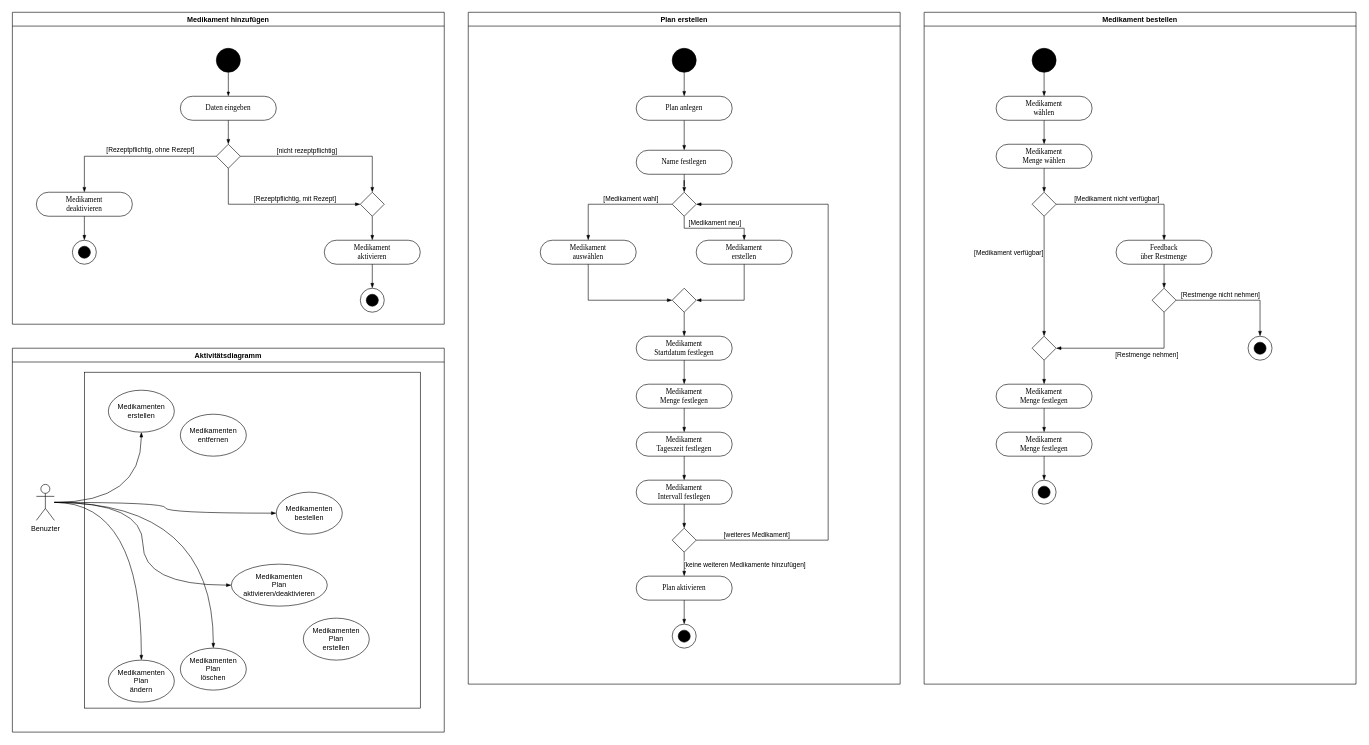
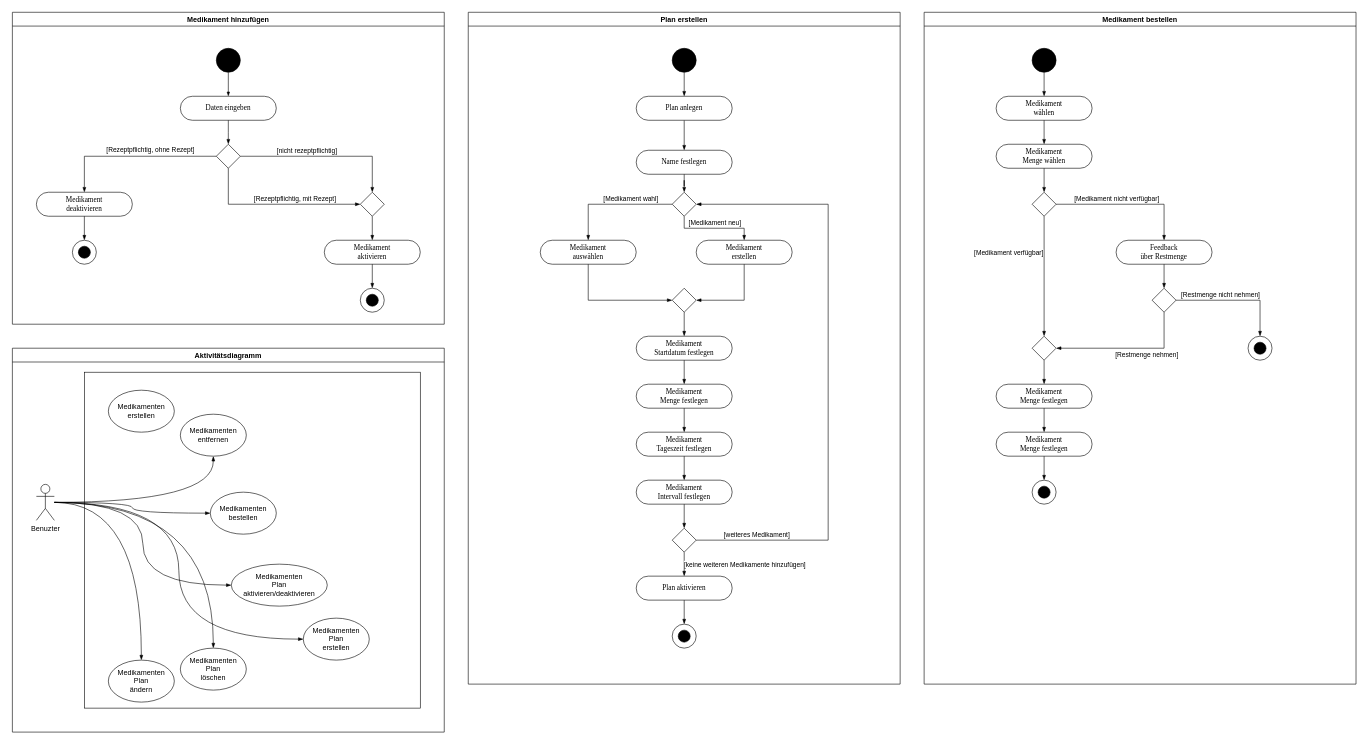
edge "Benuzter" -> "Medikamenten erstellen": now "Benuzter" -> "Medikamenten entfernen"
node "Medikamenten bestellen": moved (309, 513) -> (243, 513)
edge "Benuzter" -> "Medikamenten Plan erstellen": added
